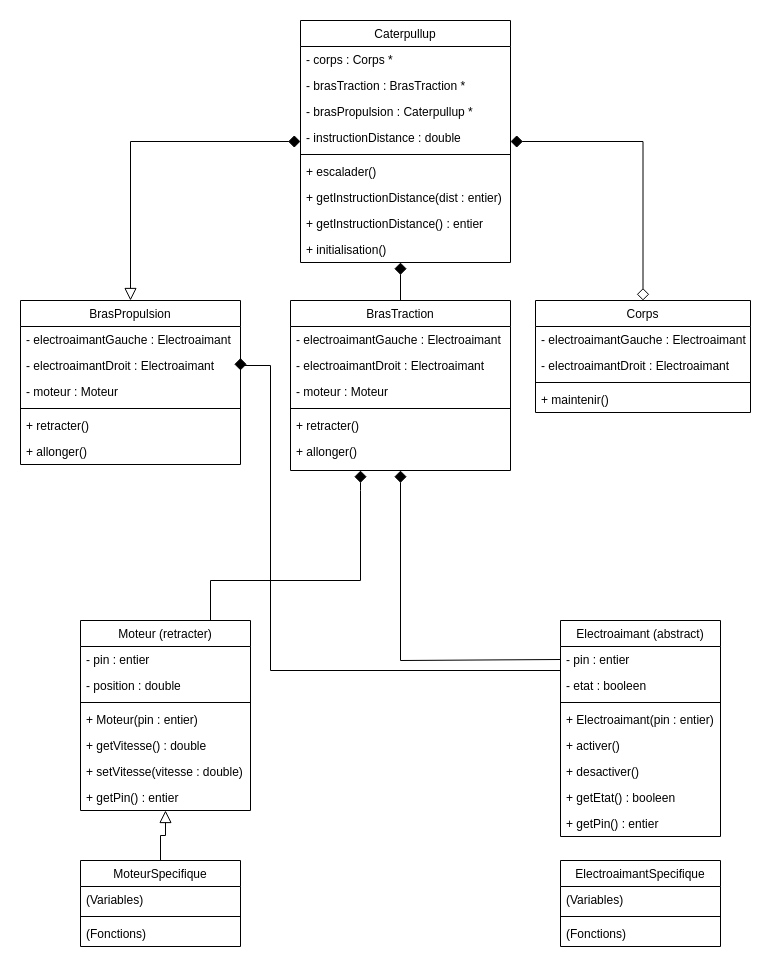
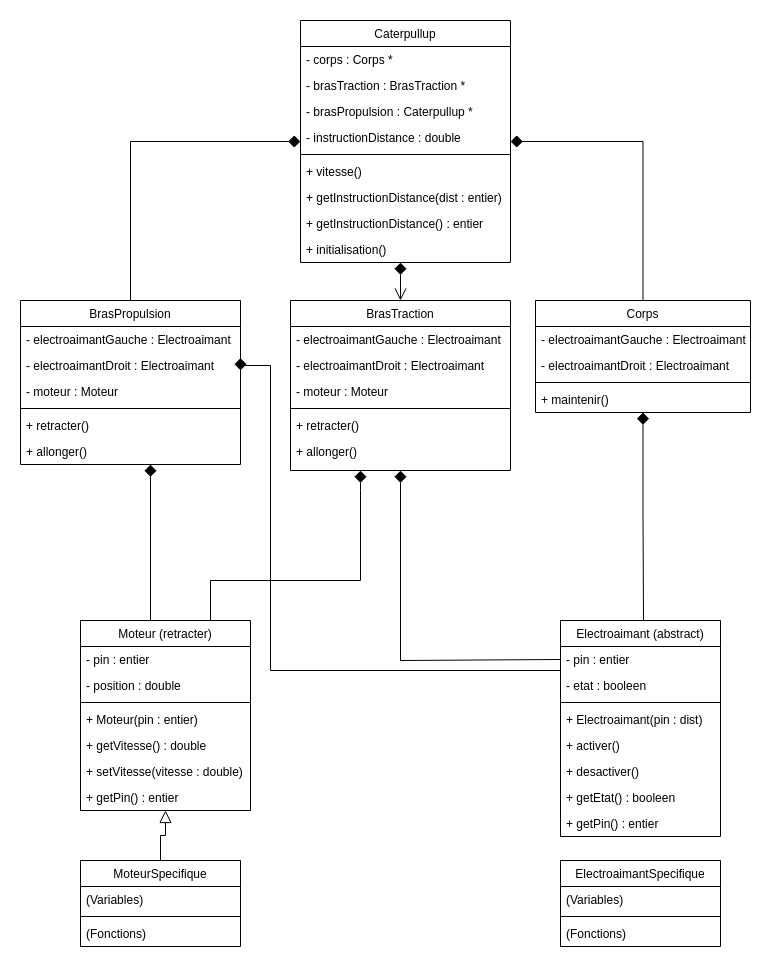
node "+ escalader()": label "+ escalader()" -> "+ vitesse()"
edge "Caterpullup" -- "BrasPropulsion": arrowhead block -> none
edge "Caterpullup" -- "Corps": arrowhead diamond -> none
edge "BrasTraction" -> "Caterpullup": arrowhead none -> open
edge "Electroaimant (abstract)" -> "Corps": added
edge "Moteur (retracter)" -> "BrasPropulsion": added
node "+ Electroaimant(pin : entier)": label "+ Electroaimant(pin : entier)" -> "+ Electroaimant(pin : dist)"
